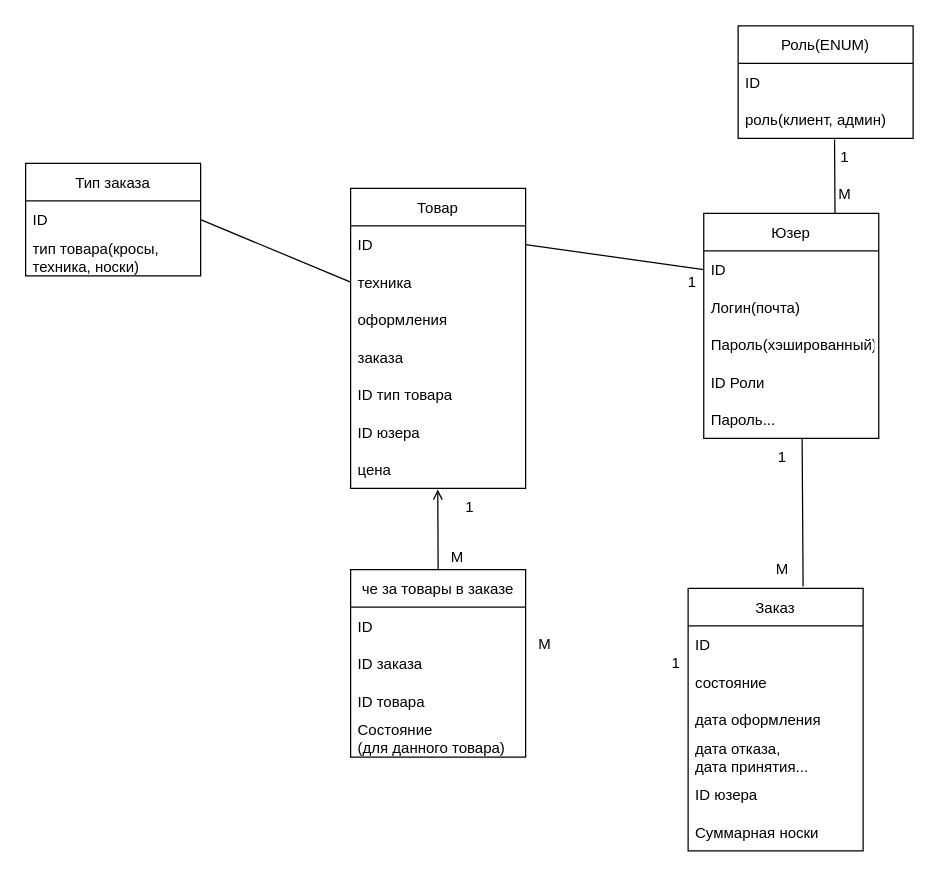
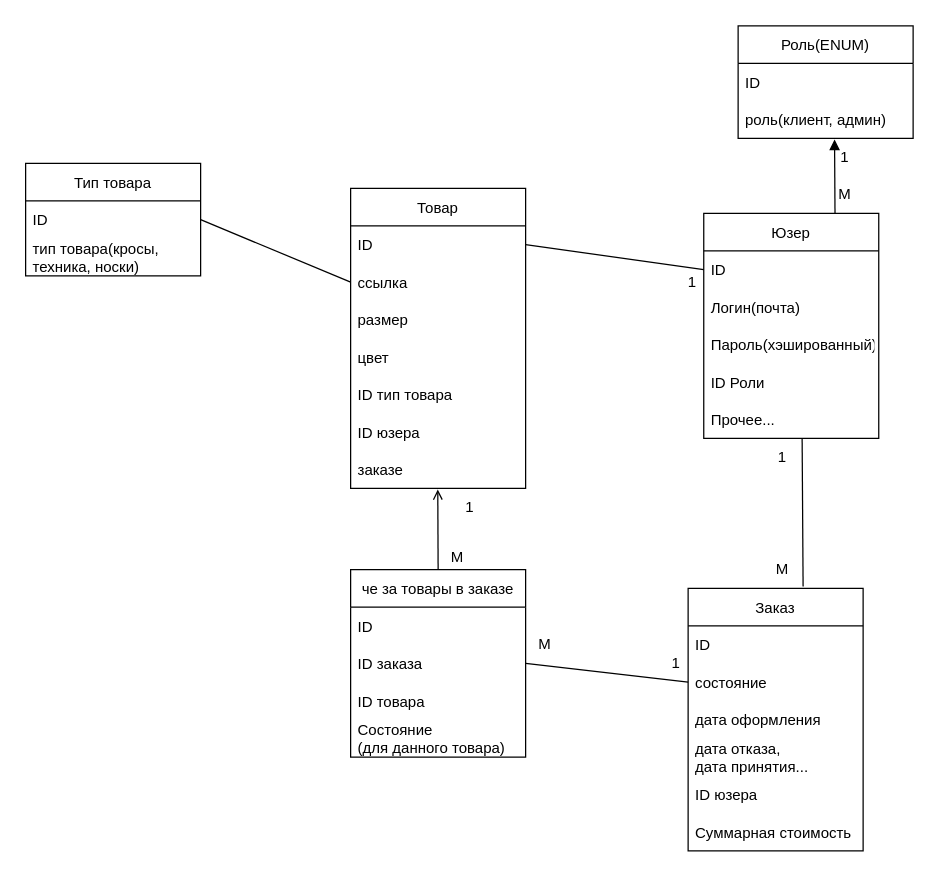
edge "роль(клиент, админ)" -- "Юзер": arrowhead none -> block
node "Тип заказа": label "Тип заказа" -> "Тип товара"
node "техника": label "техника" -> "ссылка"
node "оформления": label "оформления" -> "размер"
node "заказа": label "заказа" -> "цвет"
node "Пароль...": label "Пароль..." -> "Прочее..."
node "цена": label "цена" -> "заказе"
edge "ID заказа" -- "состояние": added
node "Суммарная носки": label "Суммарная носки" -> "Суммарная стоимость"
